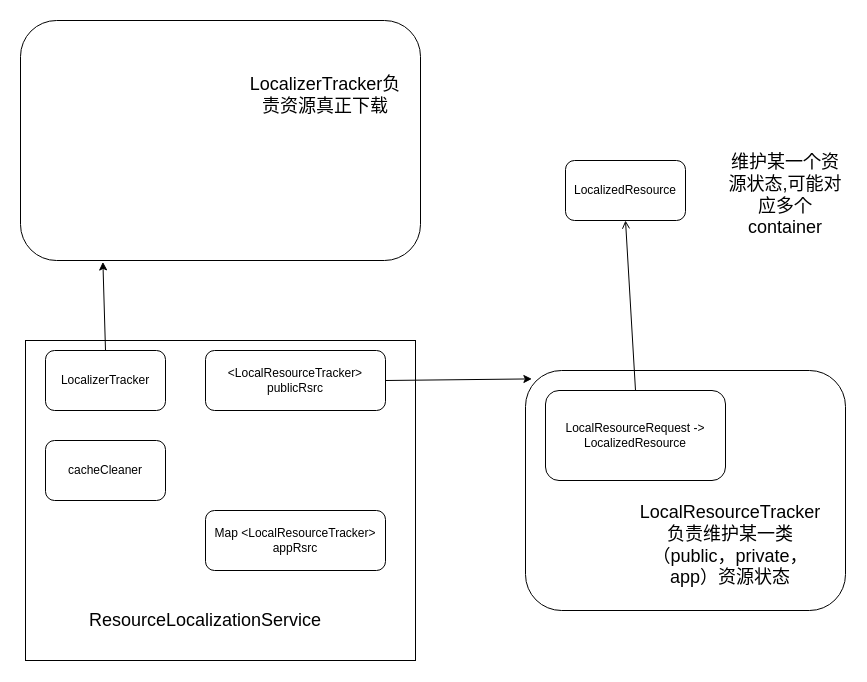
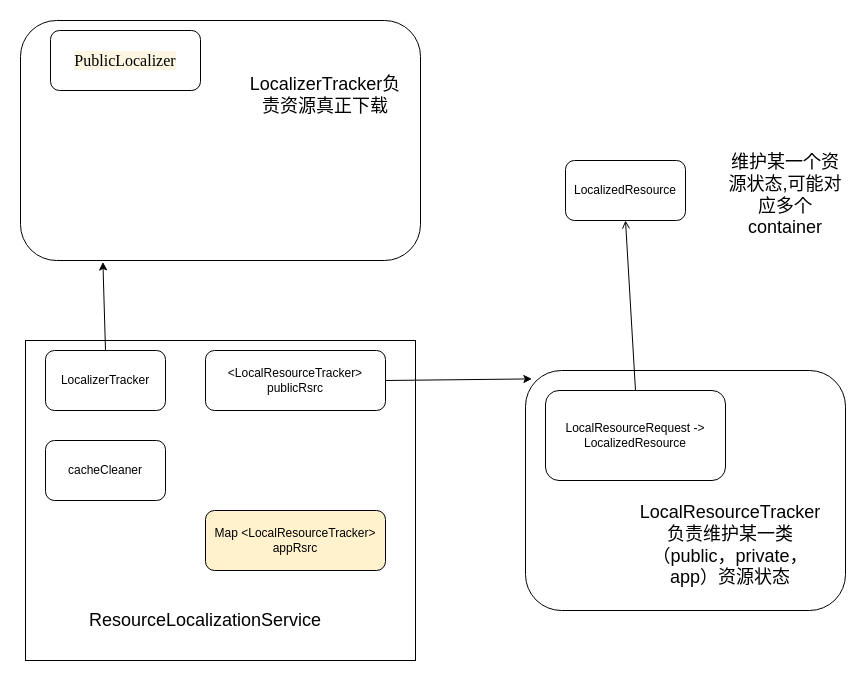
node "PublicLocalizer": added
node "Map <LocalResourceTracker> appRsrc": fillcolor #ffffff -> #fff2cc
